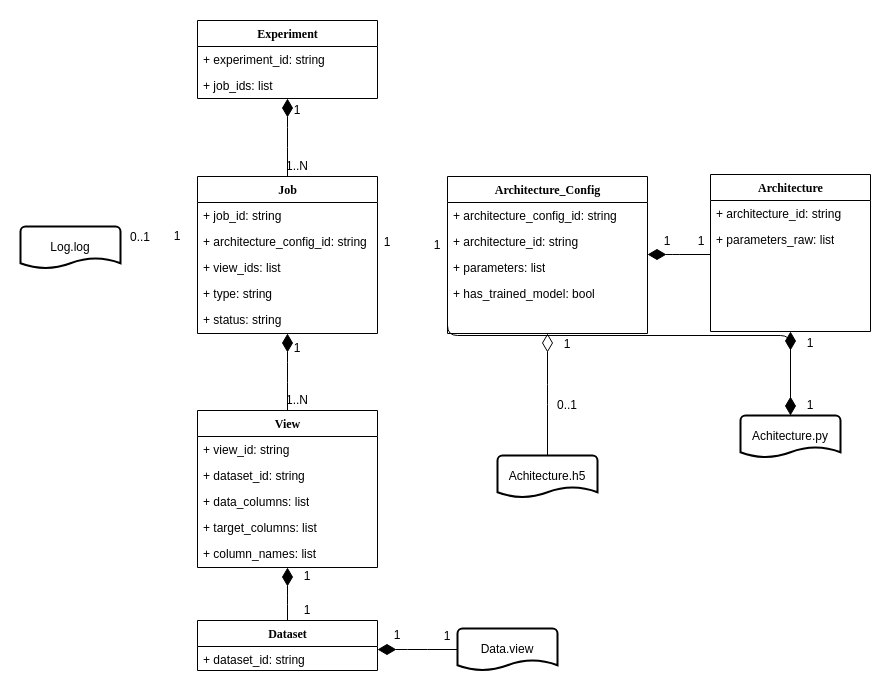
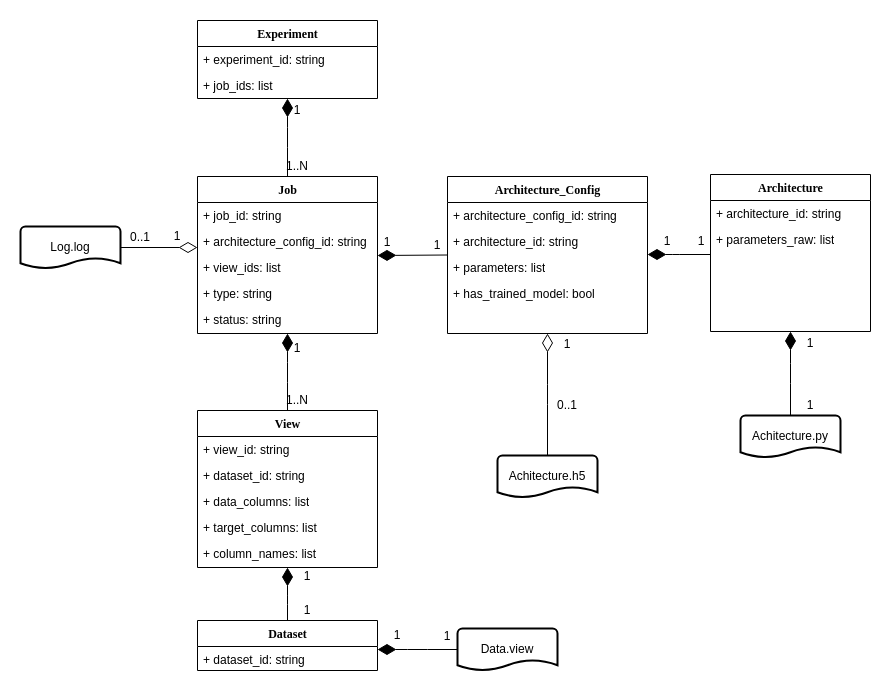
edge "Log.log" -> "Job": added
edge "Architecture_Config" -> "Achitecture.py": now "Architecture_Config" -> "+ view_ids: list"
